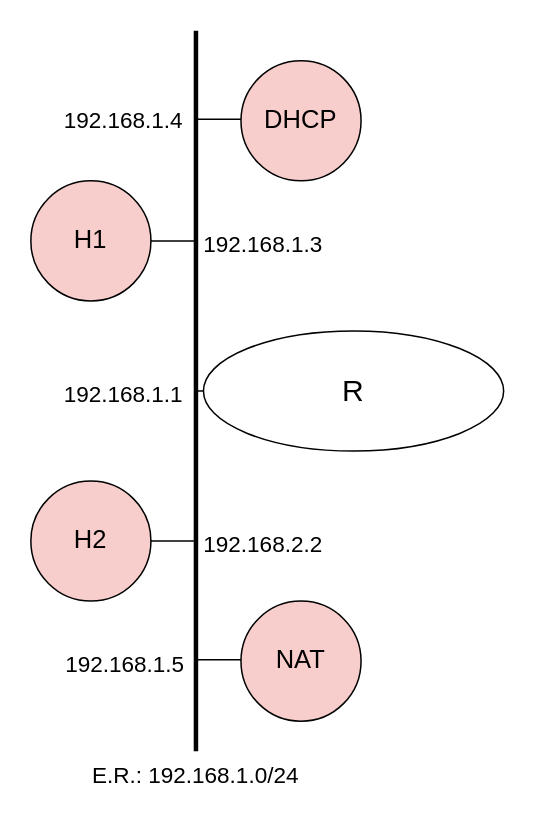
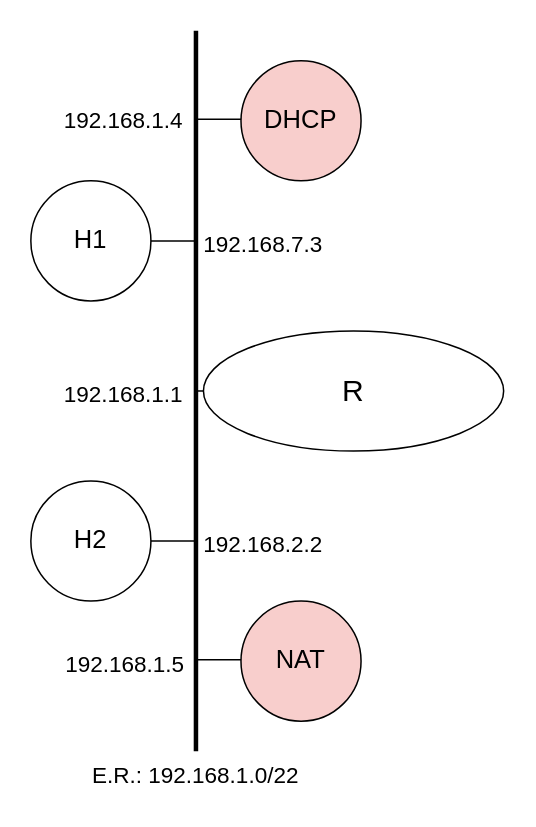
node "H1": fillcolor #f8cecc -> #ffffff
node "192.168.1.3": label "192.168.1.3" -> "192.168.7.3"
node "H2": fillcolor #f8cecc -> #ffffff
node "E.R.: 192.168.1.0/24": label "E.R.: 192.168.1.0/24" -> "E.R.: 192.168.1.0/22"
